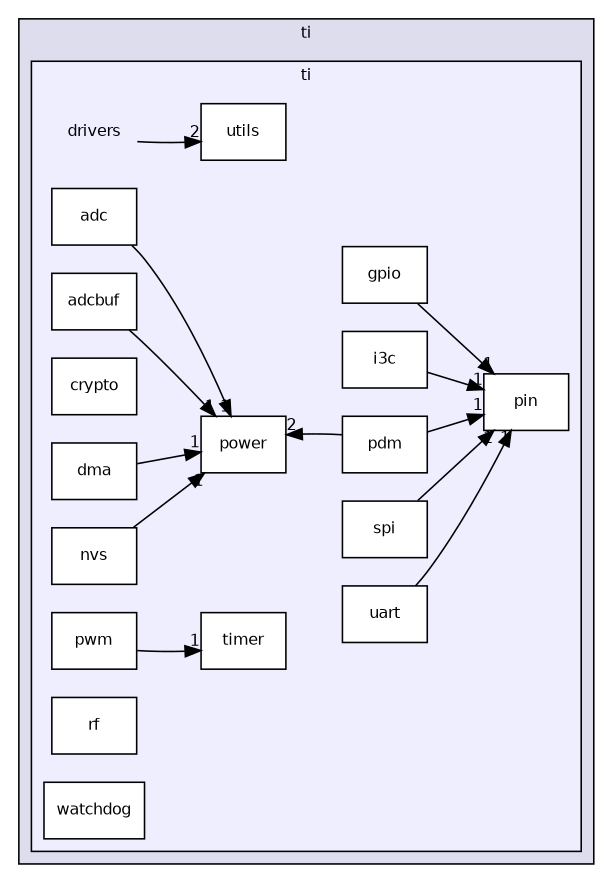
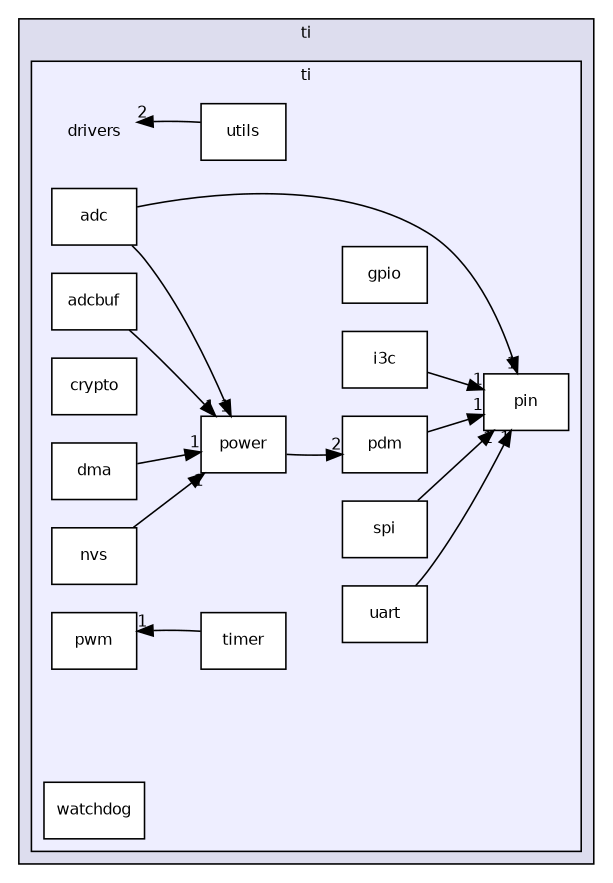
edge "drivers" -> "utils": reversed
edge "gpio" -> "pin": now "adc" -> "pin"
edge "pdm" -> "power": reversed
edge "pwm" -> "timer": reversed
node "rf": removed
